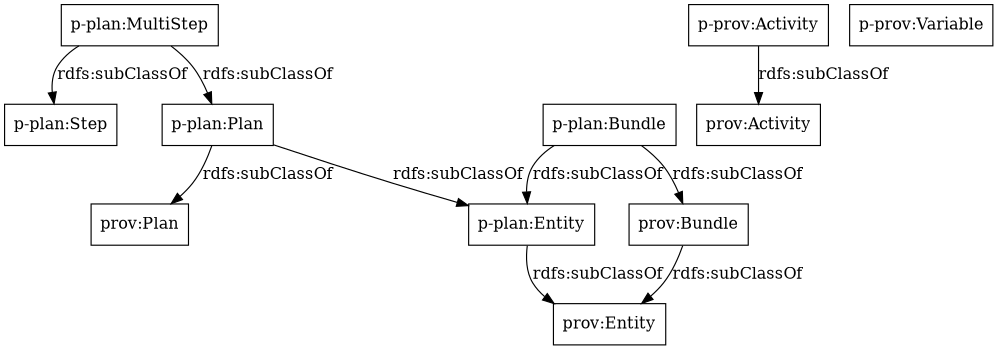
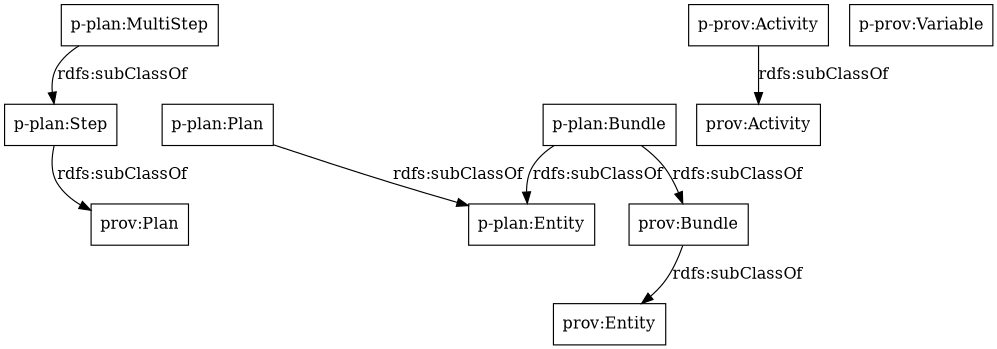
edge "p-plan:MultiStep" -> "p-plan:Plan": removed, label "rdfs:subClassOf"
edge "p-plan:Plan" -> "prov:Plan": now "p-plan:Step" -> "prov:Plan"
edge "p-plan:Entity" -> "prov:Entity": removed, label "rdfs:subClassOf"
